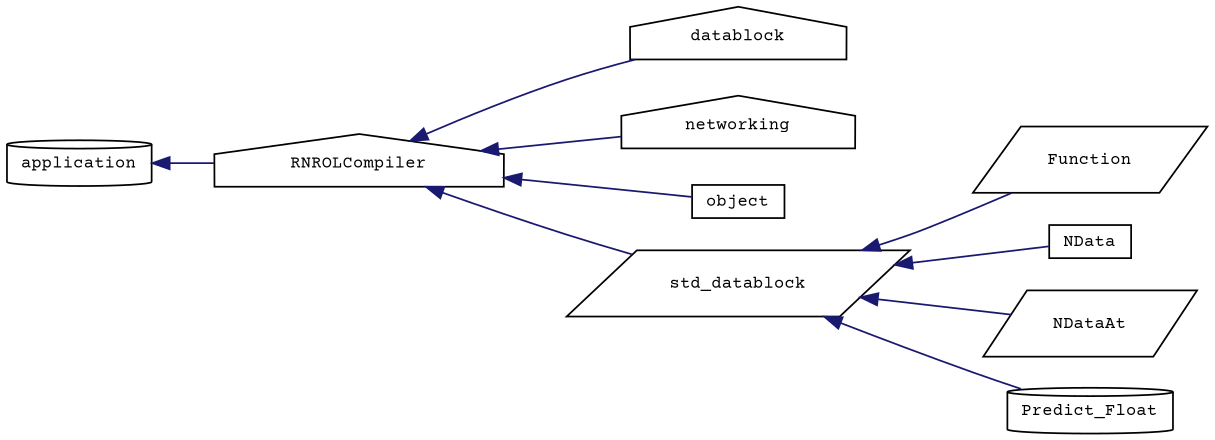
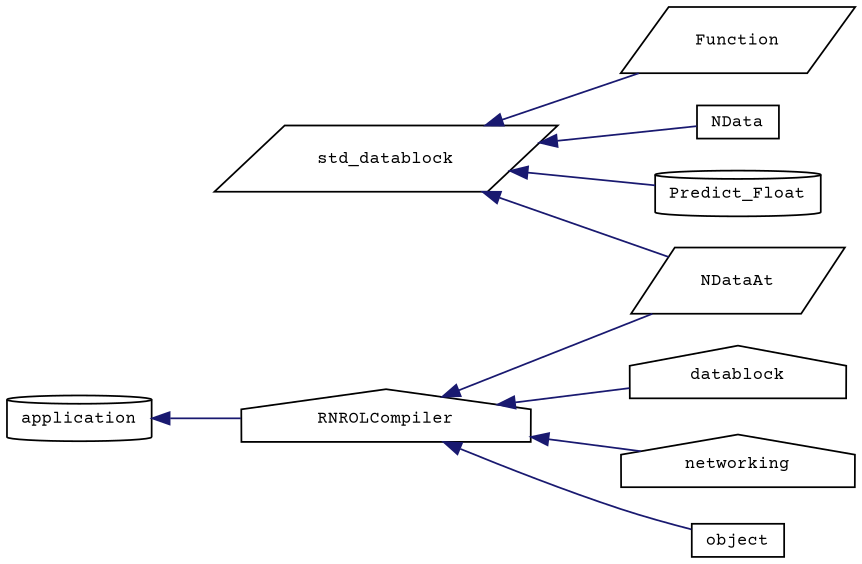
edge "std_datablock" -> "RNROLCompiler": now "NDataAt" -> "RNROLCompiler"
